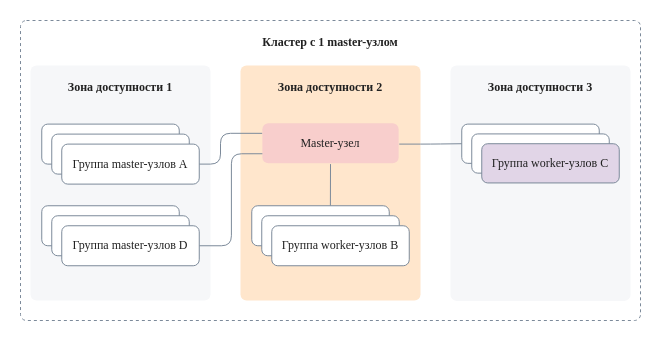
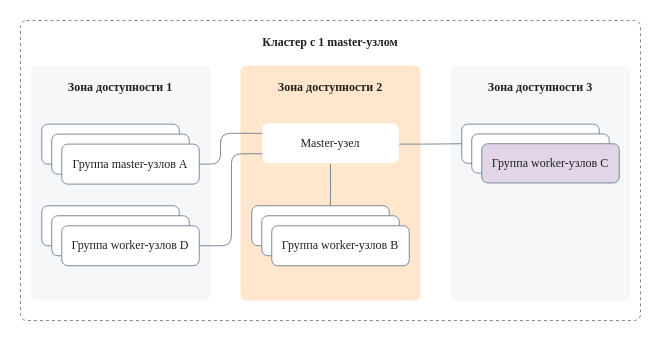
node "Master-узел": fillcolor #f8cecc -> #ffffff
node "Группа master-узлов D": label "Группа master-узлов D" -> "Группа worker-узлов D"
